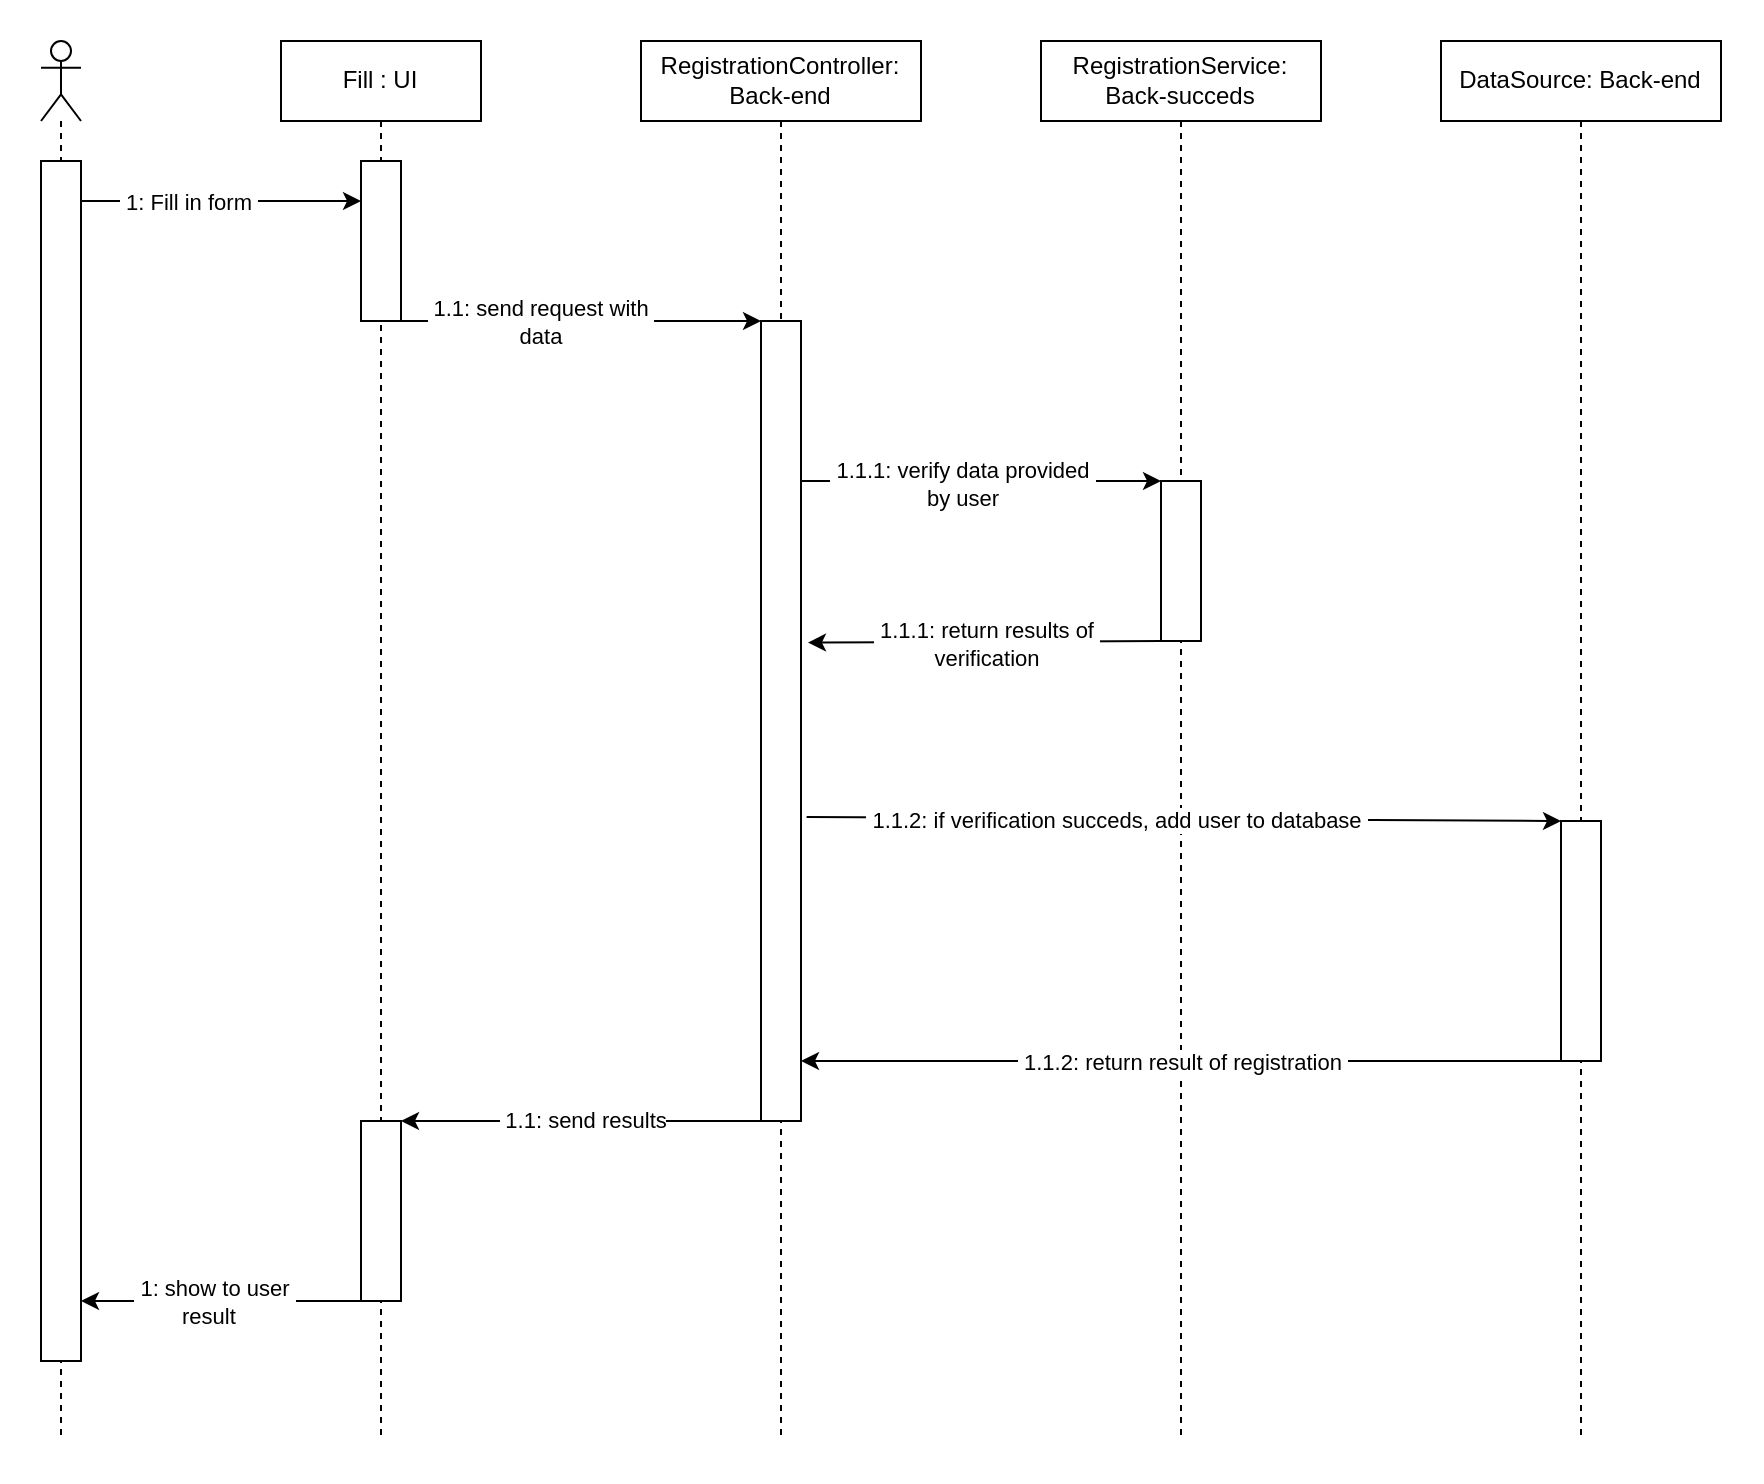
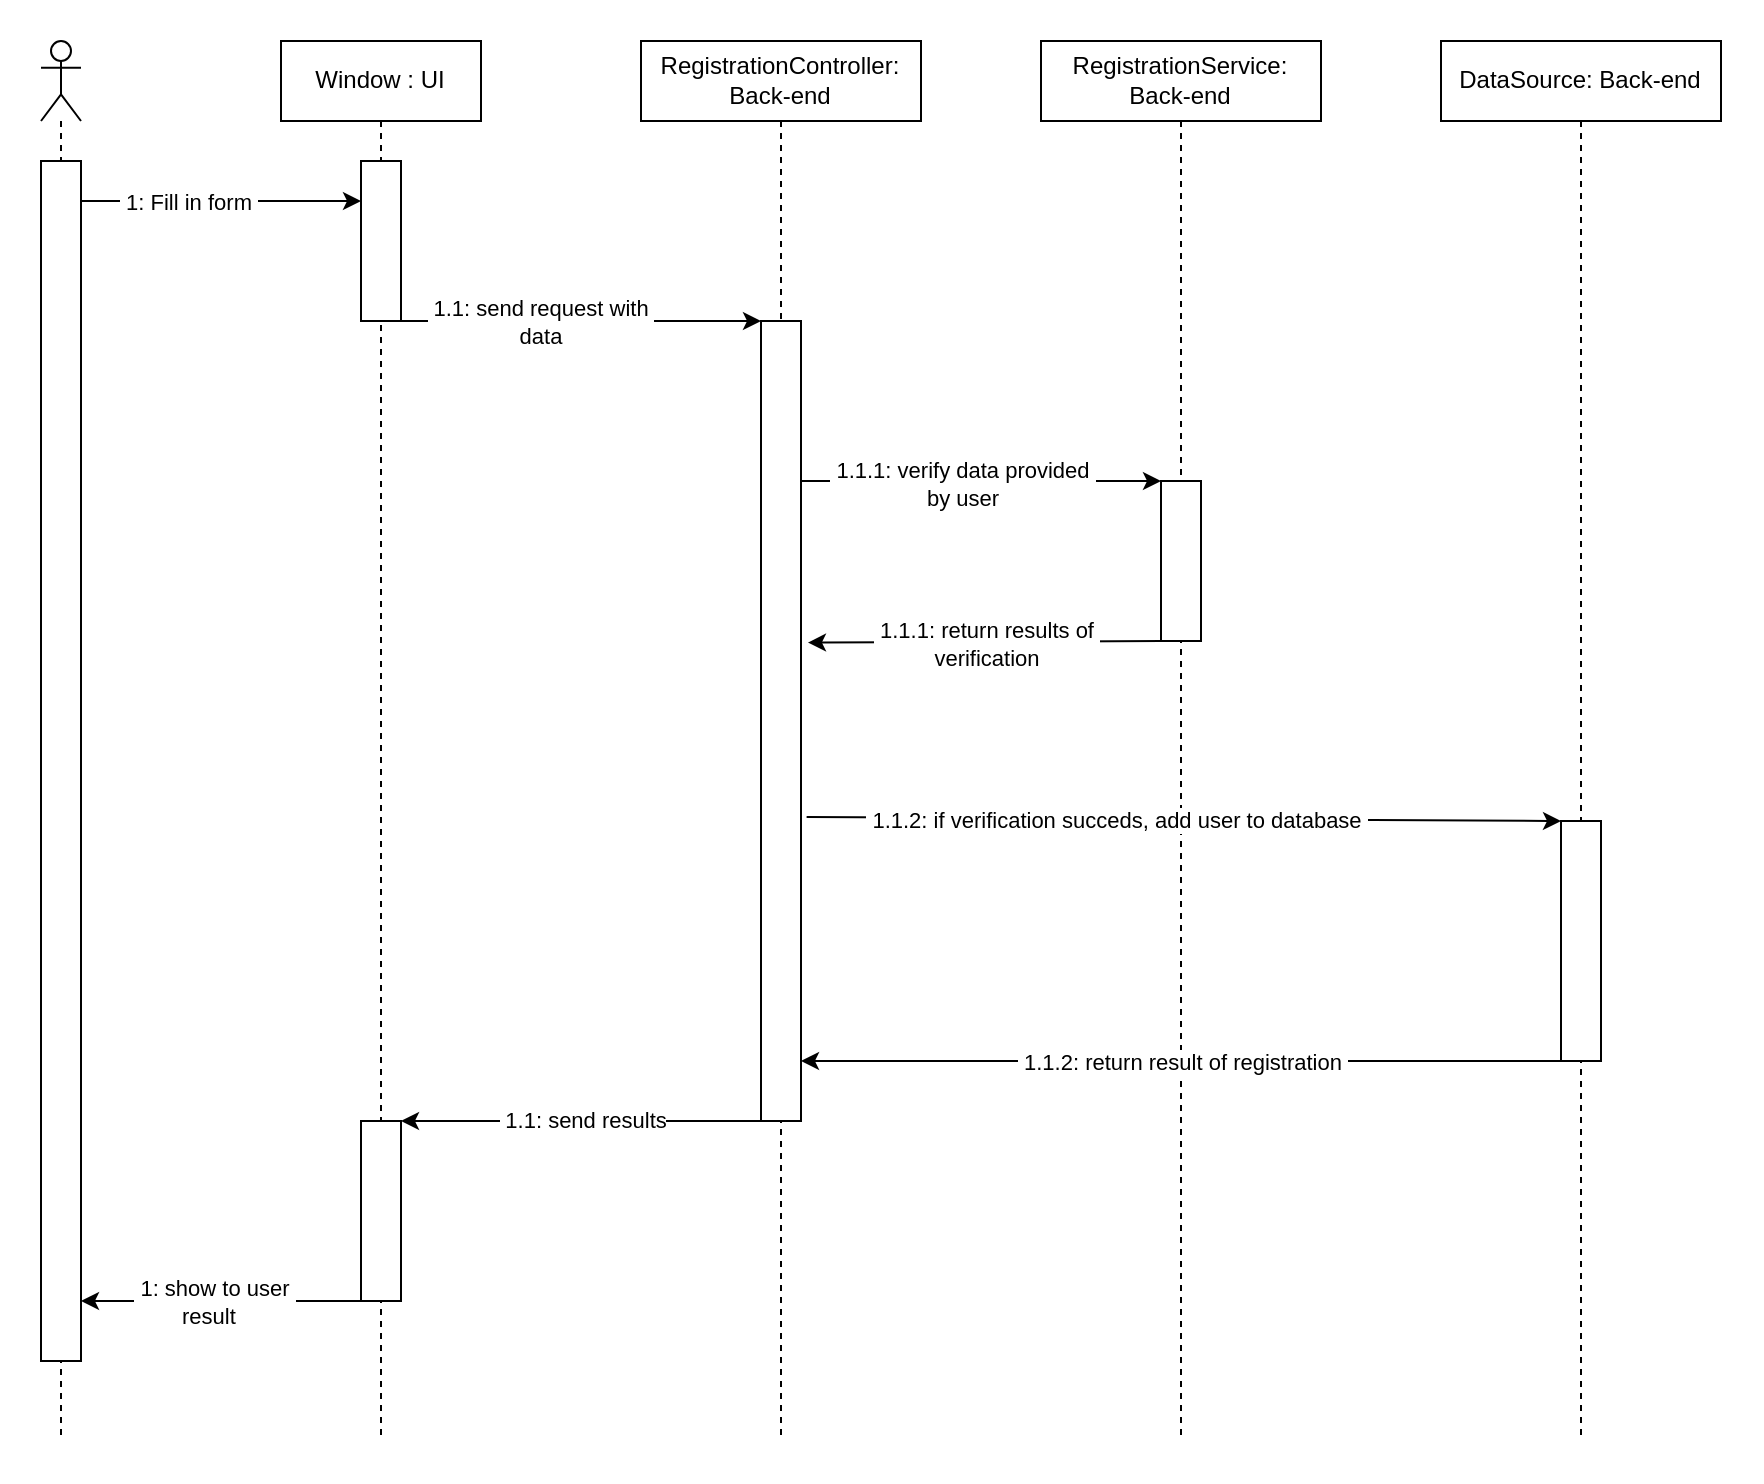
node "Fill : UI": label "Fill : UI" -> "Window : UI"
node "RegistrationService: Back-succeds": label "RegistrationService: Back-succeds" -> "RegistrationService: Back-end"
